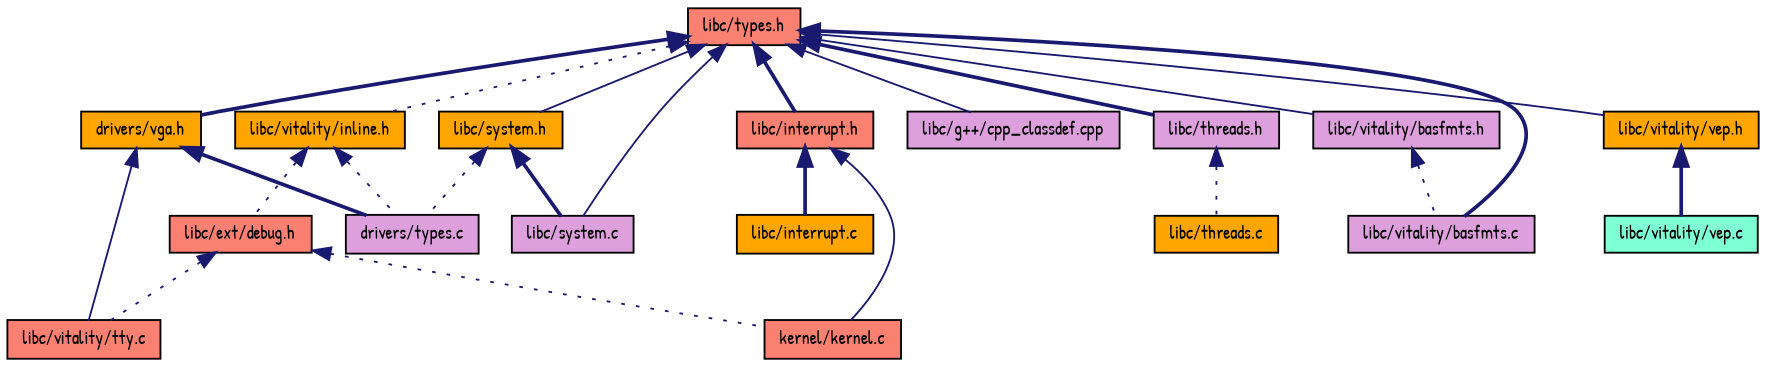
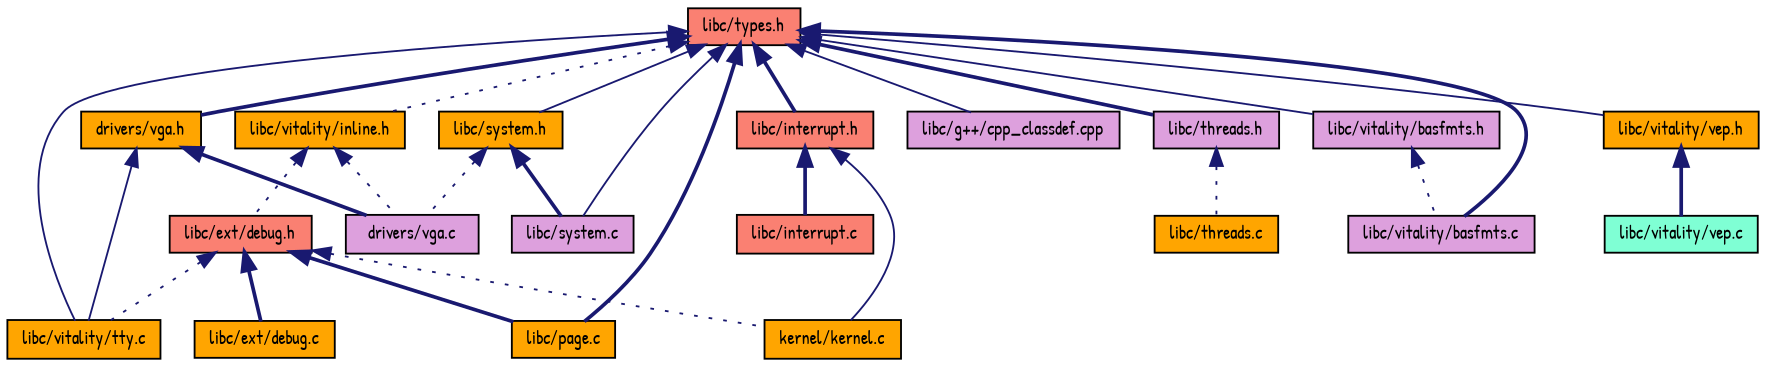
edge "libc/vitality/tty.c" -> "libc/types.h": added
node "drivers/types.c": label "drivers/types.c" -> "drivers/vga.c"
node "libc/interrupt.c": fillcolor orange -> salmon
node "libc/vitality/tty.c": fillcolor salmon -> orange
node "libc/ext/debug.c": added
node "libc/page.c": added
node "kernel/kernel.c": fillcolor salmon -> orange
